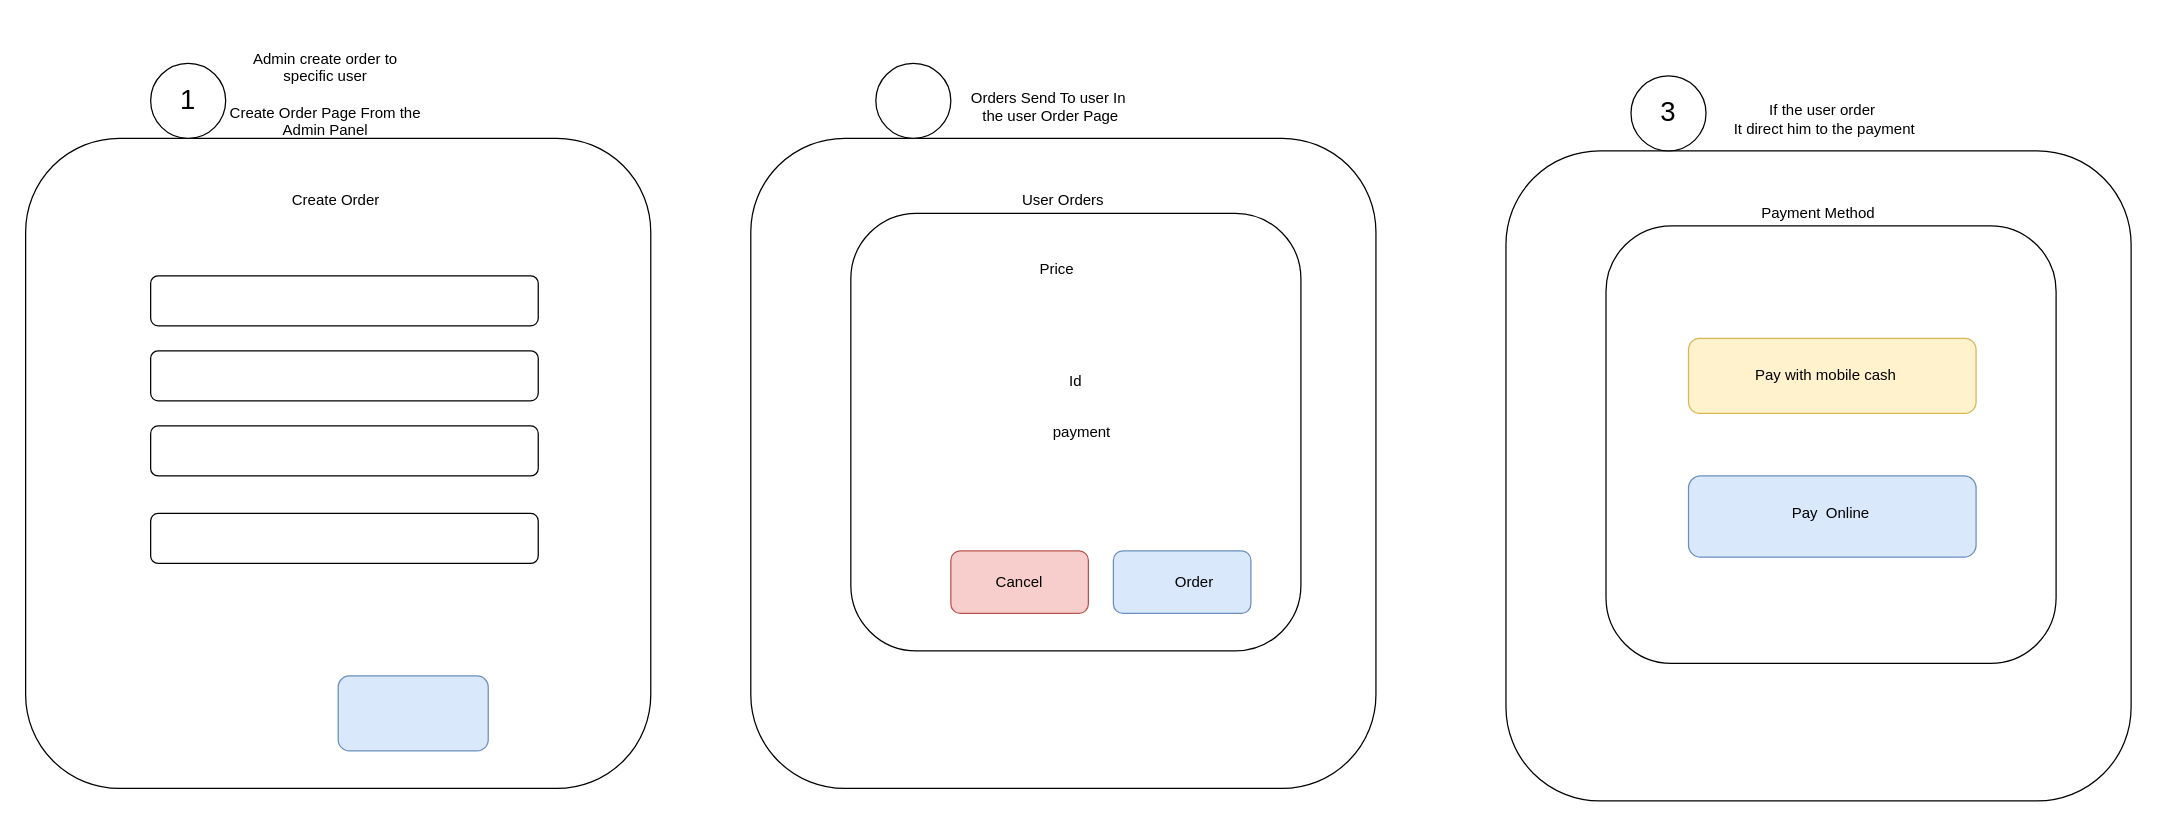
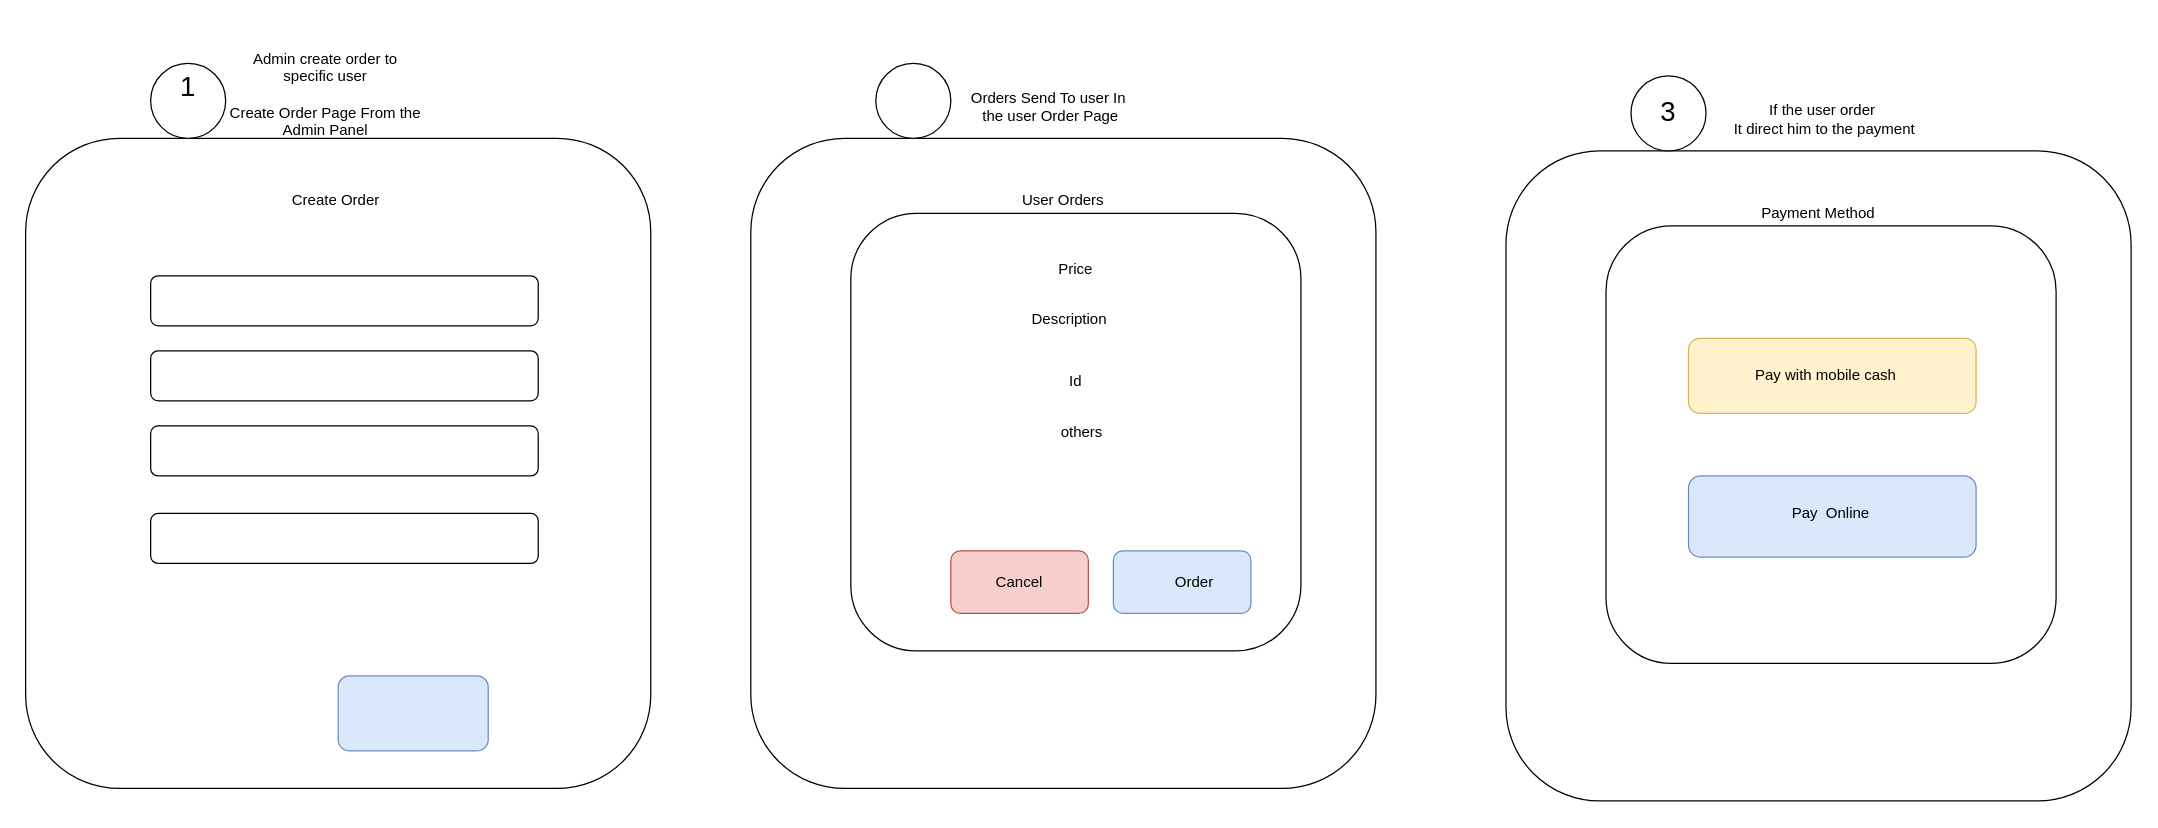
node "1": moved (188, 101) -> (188, 88)
node "Price": moved (1057, 269) -> (1076, 269)
node "Description": added
node "payment": label "payment" -> "others"
